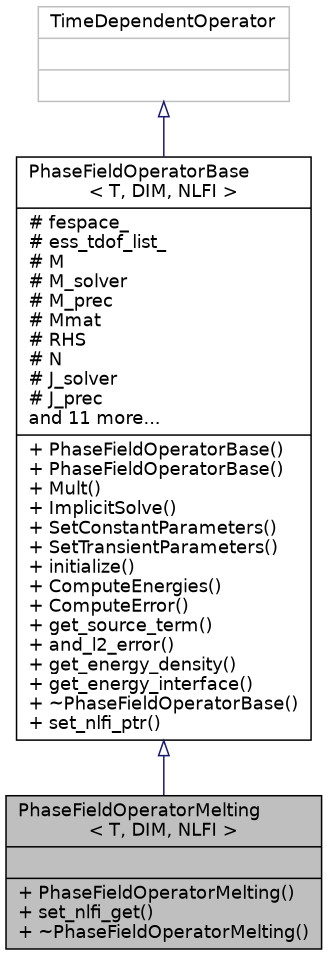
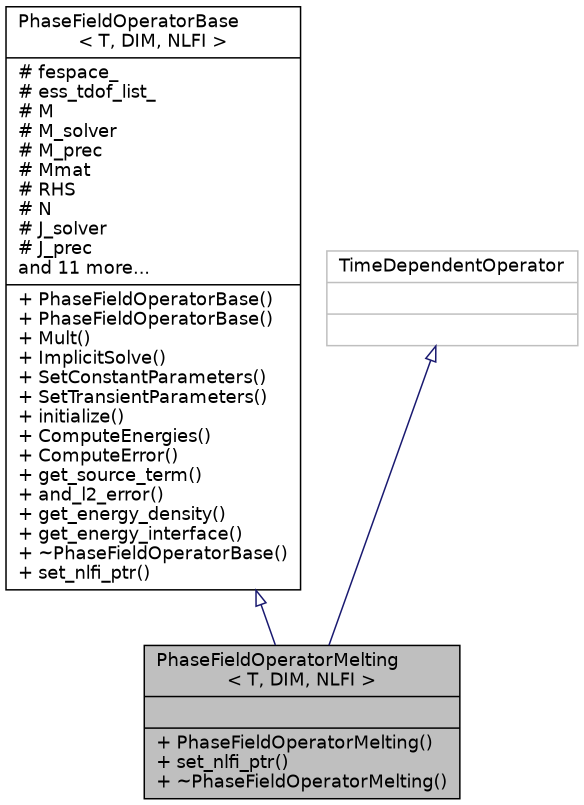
edge "PhaseFieldOperatorBase" -> "TimeDependentOperator": now "PhaseFieldOperatorMelting" -> "TimeDependentOperator"
node "PhaseFieldOperatorMelting": text "+ set_nlfi_get()" -> "+ set_nlfi_ptr()"
